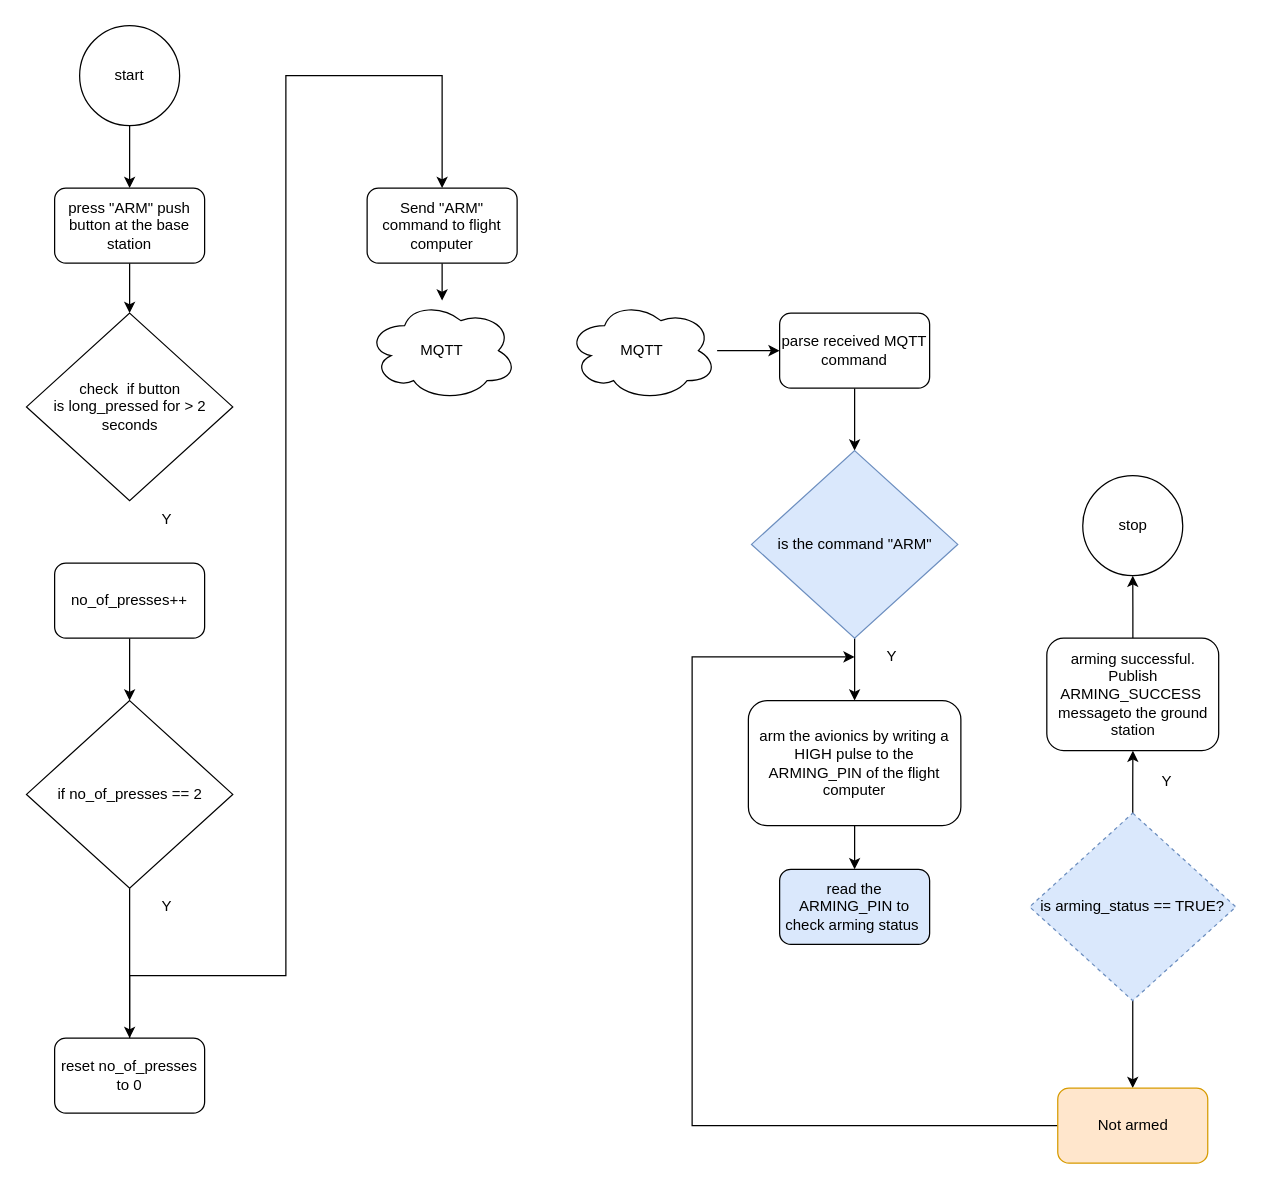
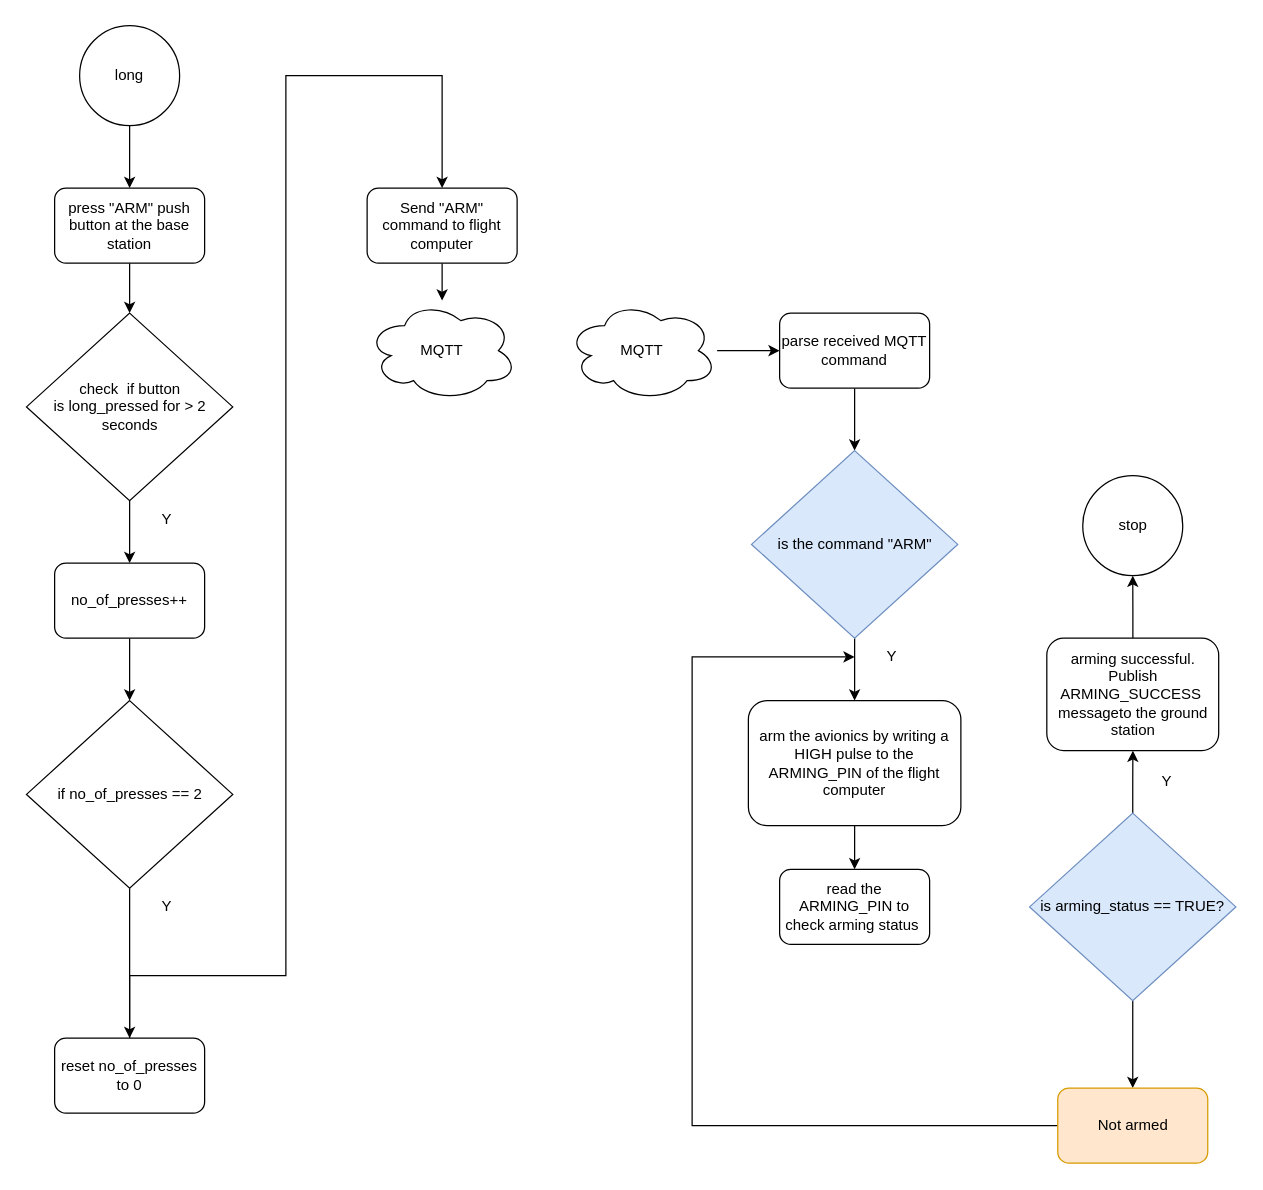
node "start": label "start" -> "long"
edge "check if button is long_pressed for > 2 seconds" -> "no_of_presses++": added
node "read the ARMING_PIN to check arming status": fillcolor #dae8fc -> #ffffff
node "is arming_status == TRUE?": style dashed -> solid
